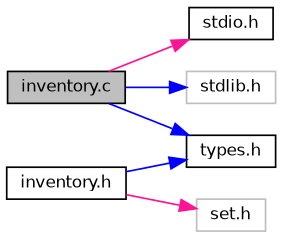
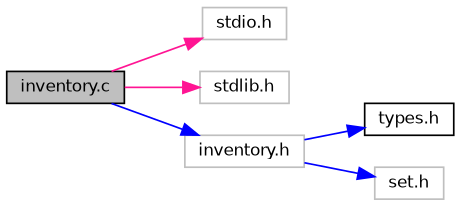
node "stdio.h": color black -> grey75
edge "inventory.c" -> "stdlib.h": color blue -> deeppink
edge "inventory.c" -> "types.h": now "inventory.c" -> "inventory.h"
node "inventory.h": color black -> grey75
edge "inventory.h" -> "set.h": color deeppink -> blue
